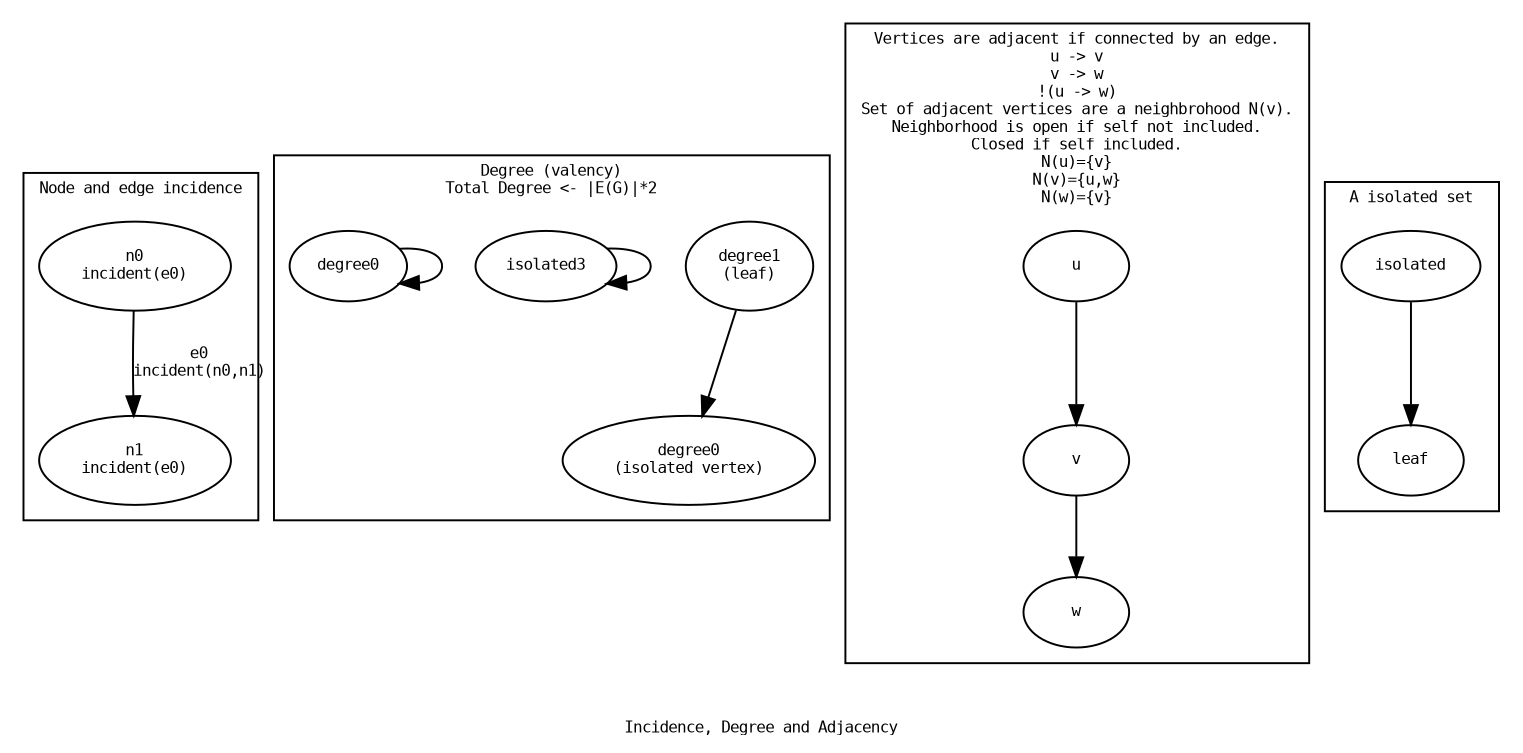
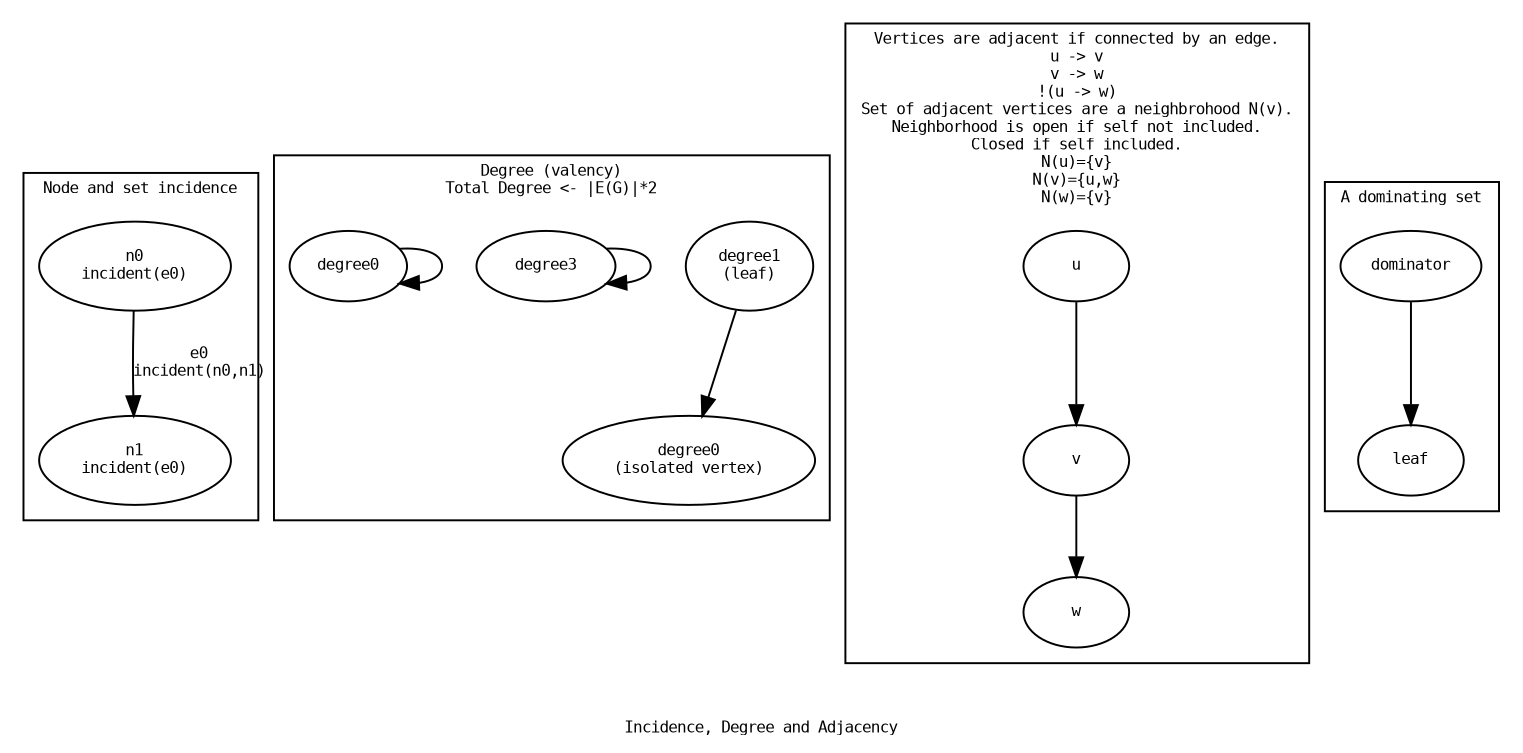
cluster "Node and edge incidence": label "Node and edge incidence" -> "Node and set incidence"
cluster "A isolated set": label "A isolated set" -> "A dominating set"
node "isolated3": label "isolated3" -> "degree3"
node "isolated": label "isolated" -> "dominator"
